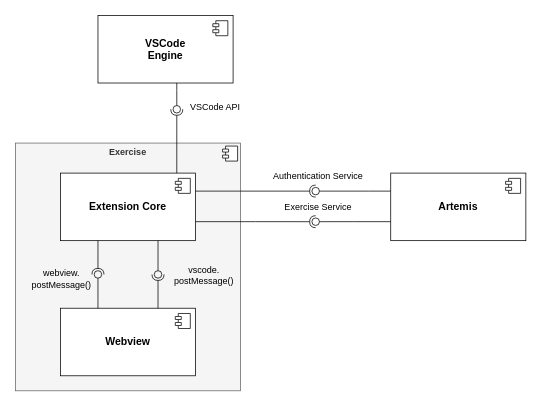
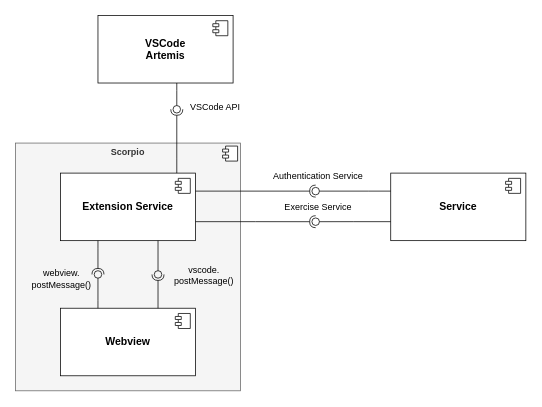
node "VSCode Engine": label "VSCode Engine" -> "VSCode Artemis"
node "Exercise": label "Exercise" -> "Scorpio"
node "Extension Core": label "Extension Core" -> "Extension Service"
node "Artemis": label "Artemis" -> "Service"
